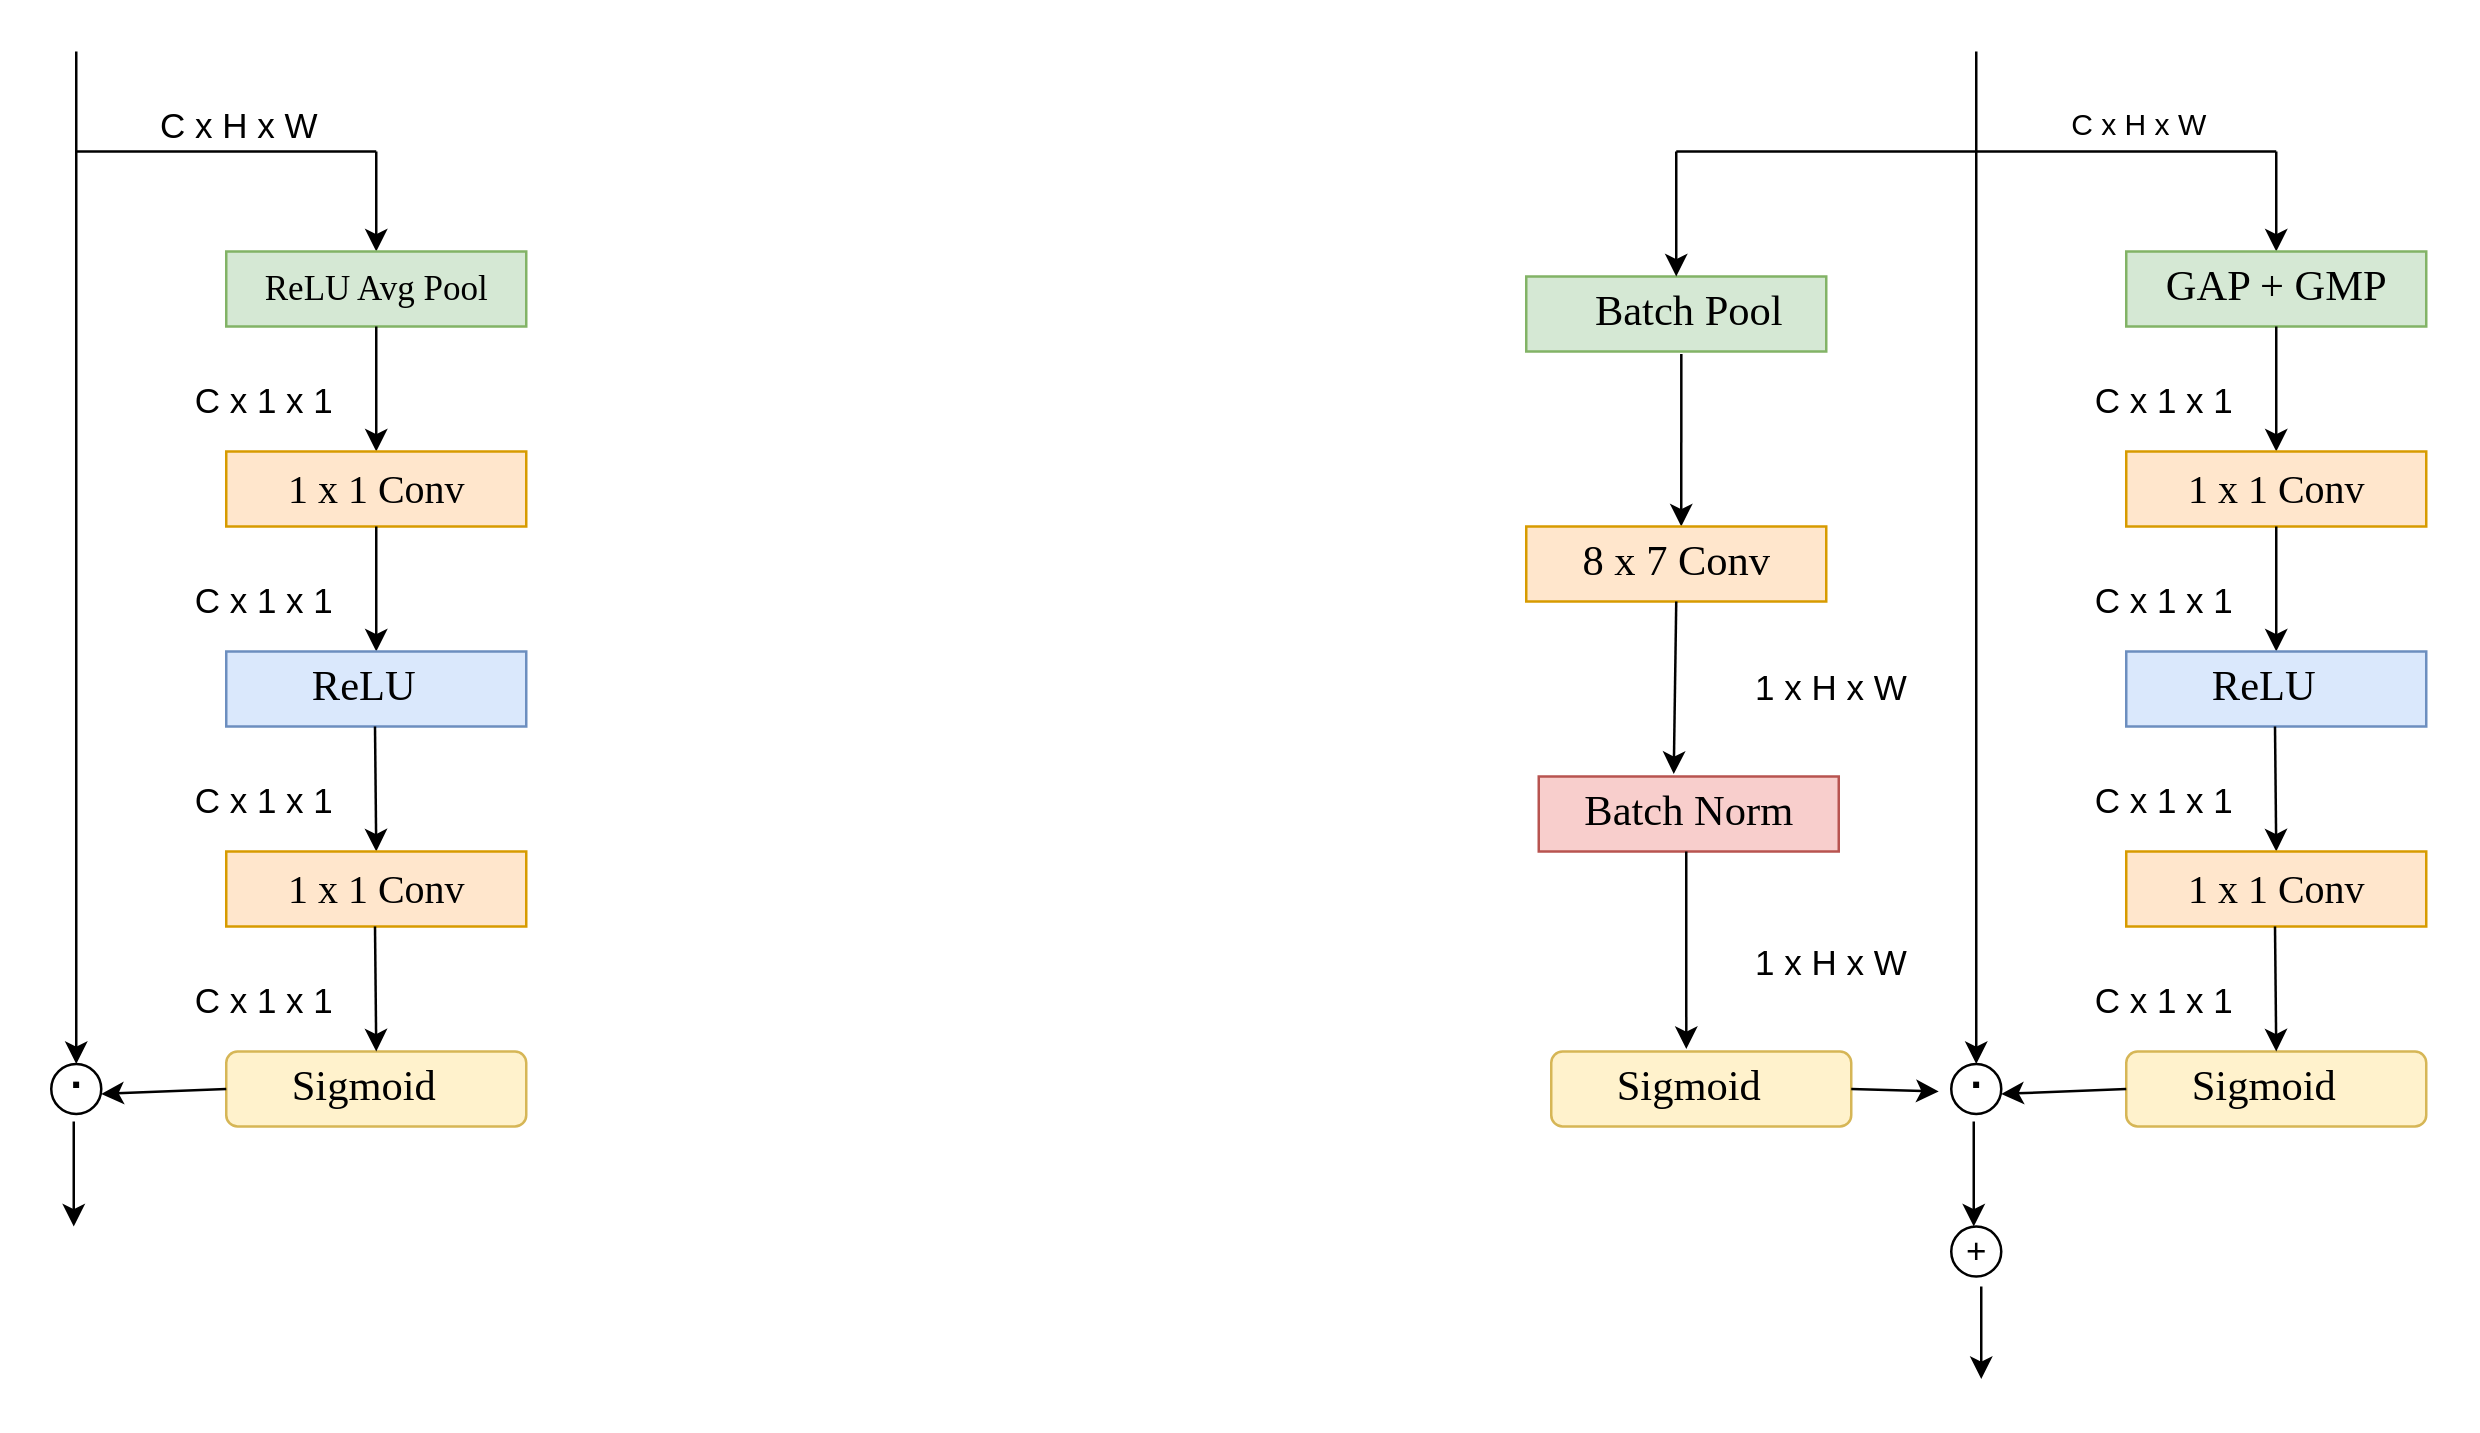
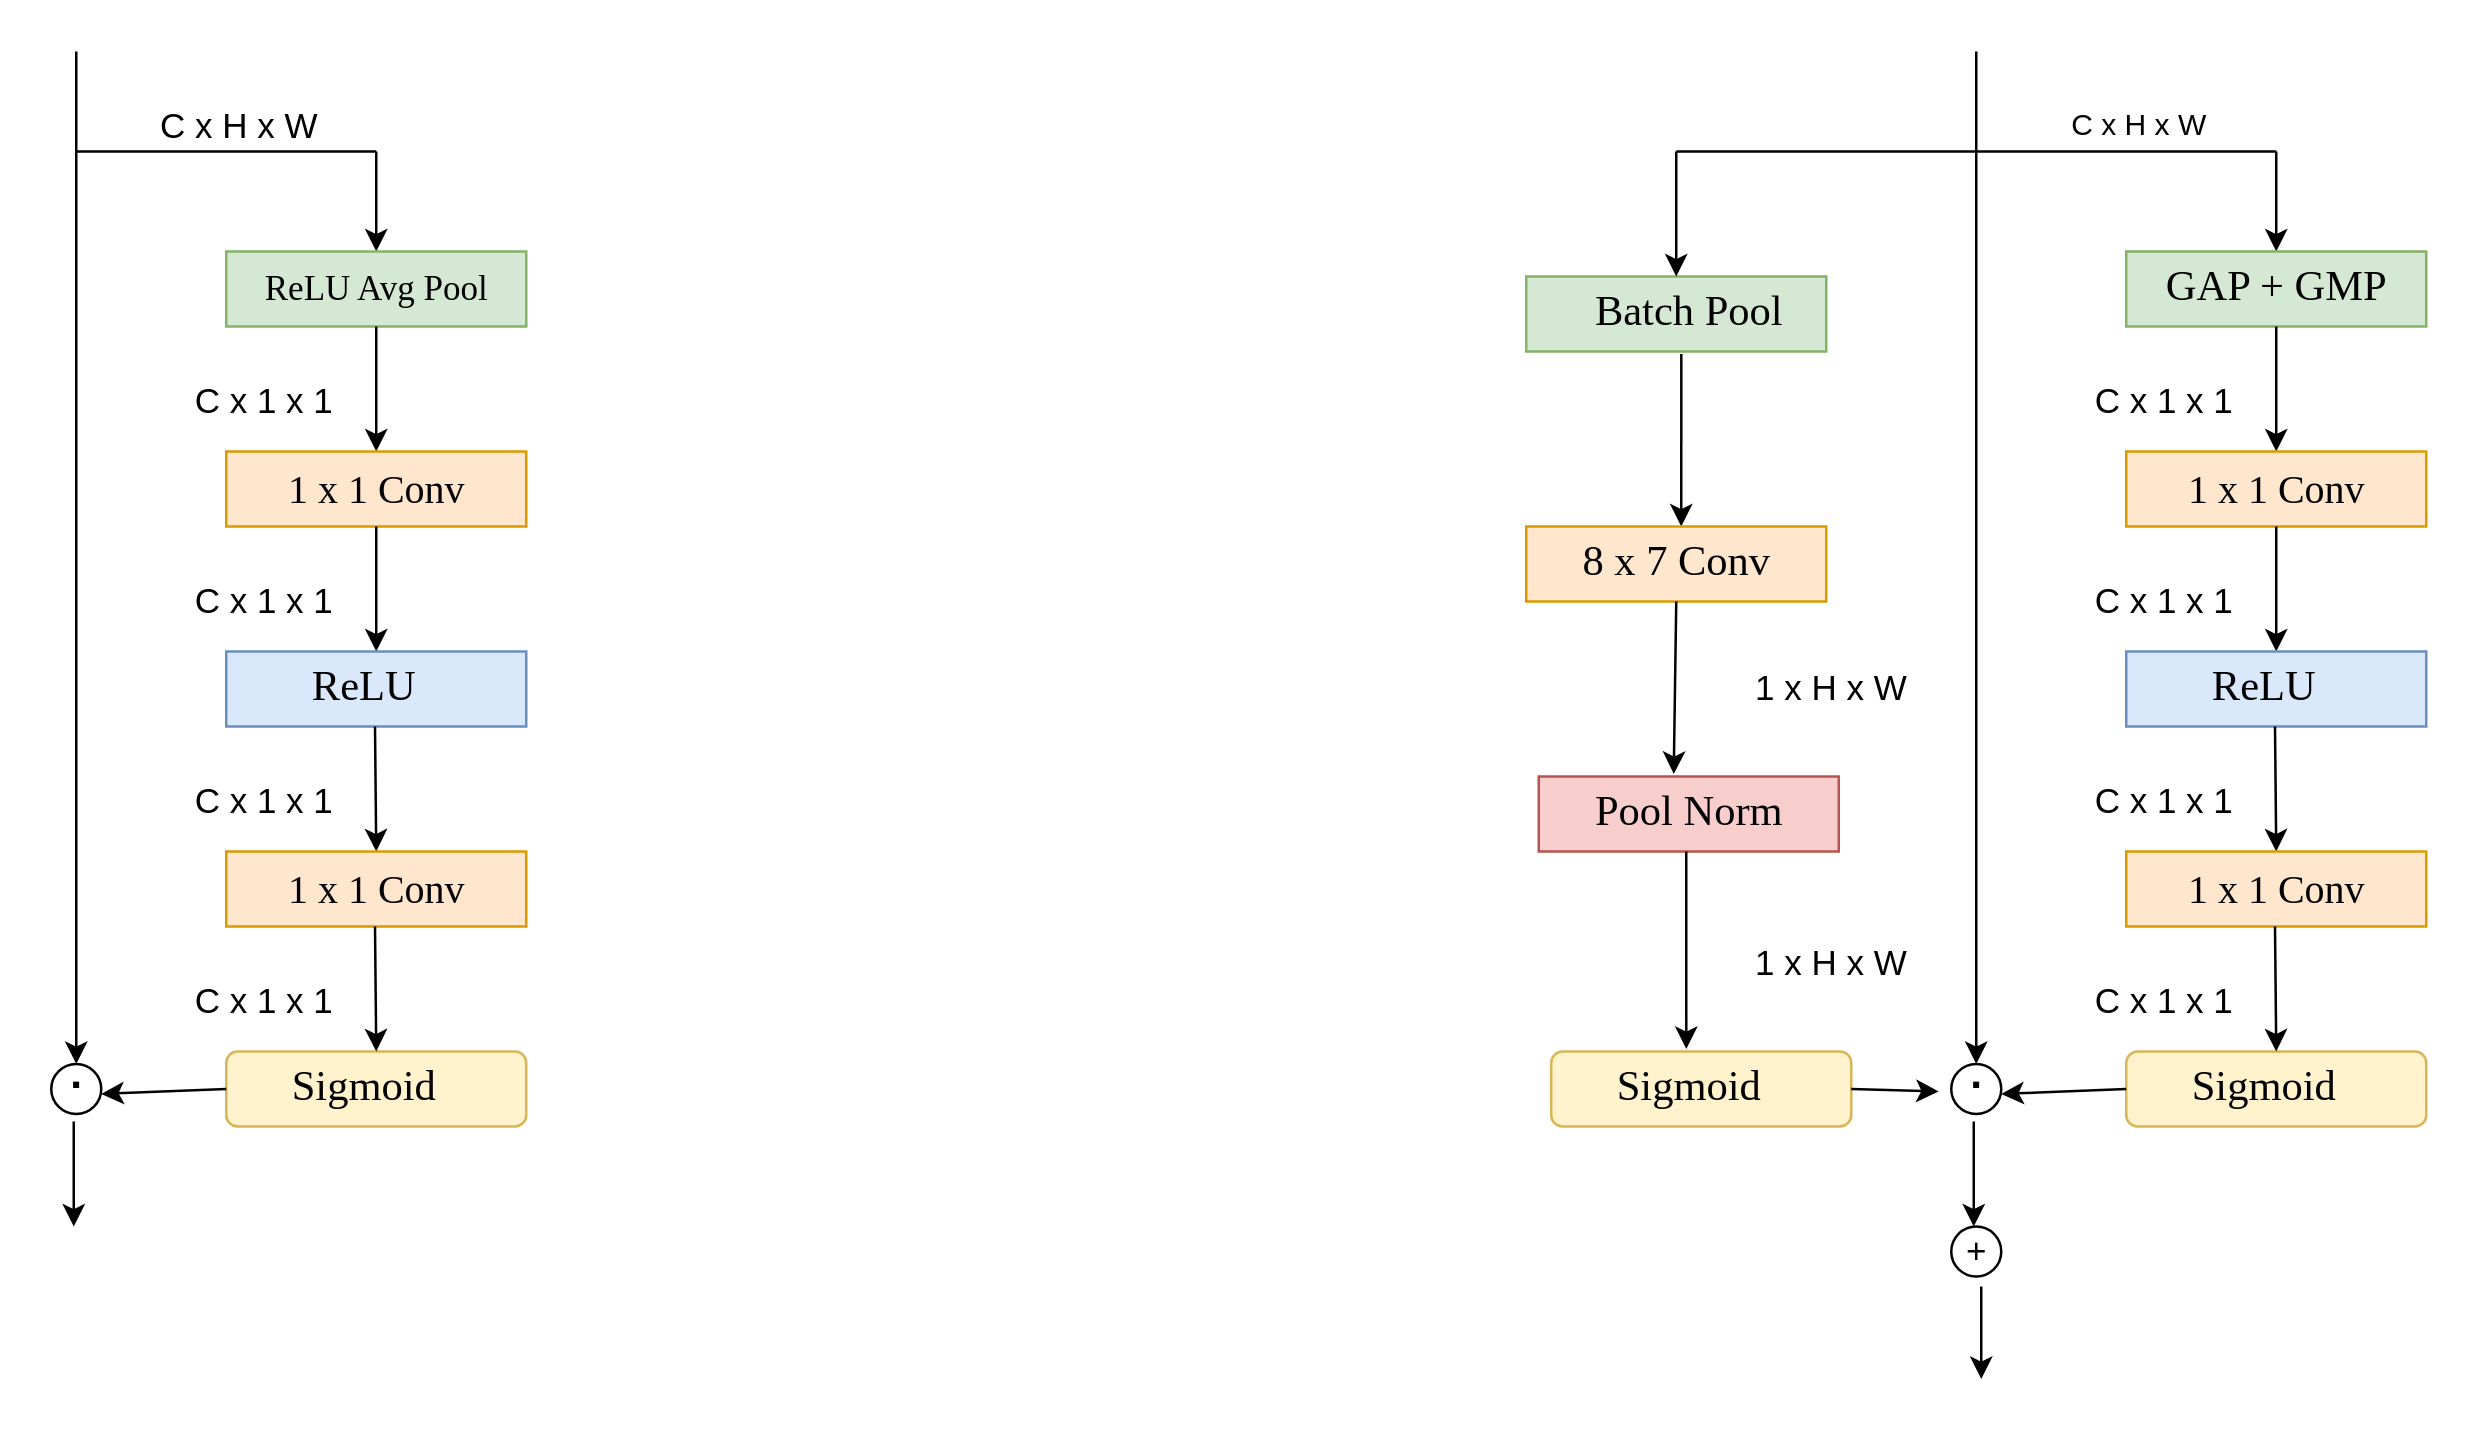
node "Batch Norm": label "Batch Norm" -> "Pool Norm"
